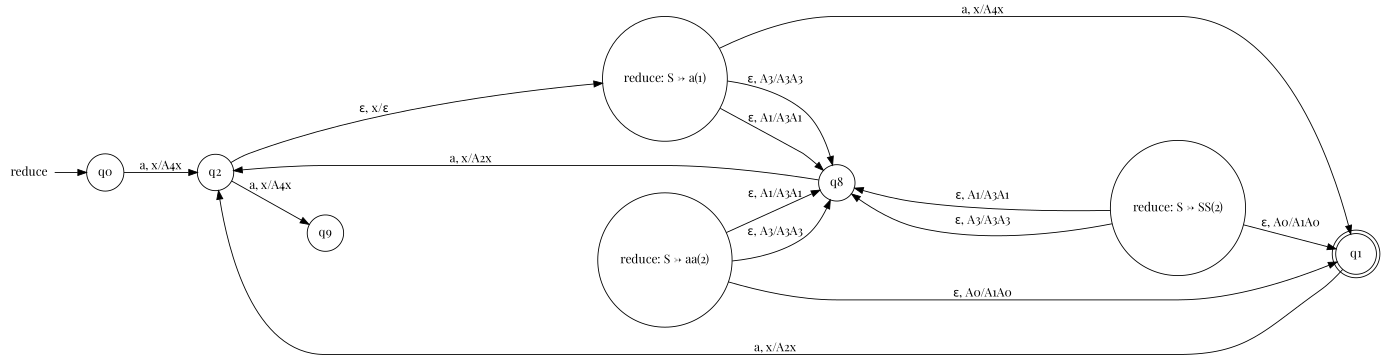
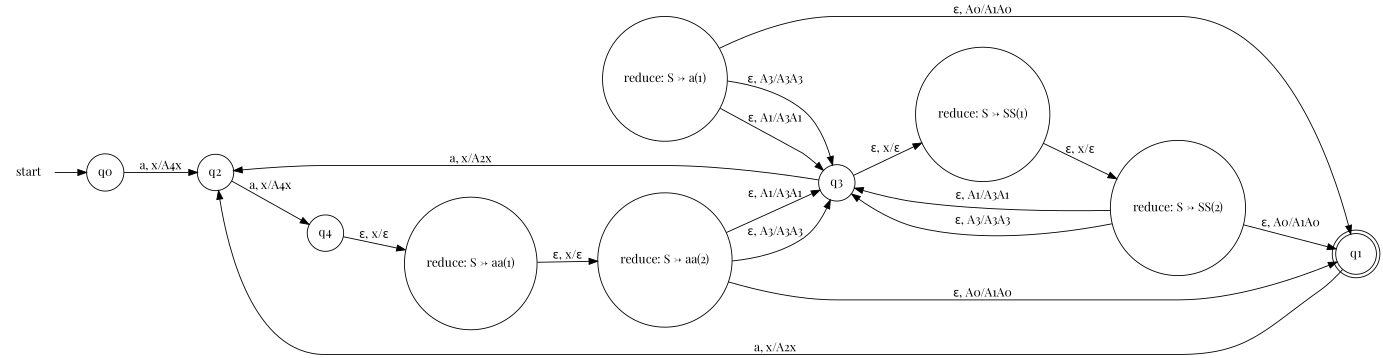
edge "reduce: S → a(1)" -> "q1": label "a, x/A4x" -> "ε, A0/A1A0"
edge "q2" -> "reduce: S → a(1)": removed, label "ε, x/ε"
node "reduce: S → SS(1)": added
node "reduce": label "reduce" -> "start"
node "q8": label "q8" -> "q3"
node "q9": label "q9" -> "q4"
node "reduce: S → aa(1)": added
